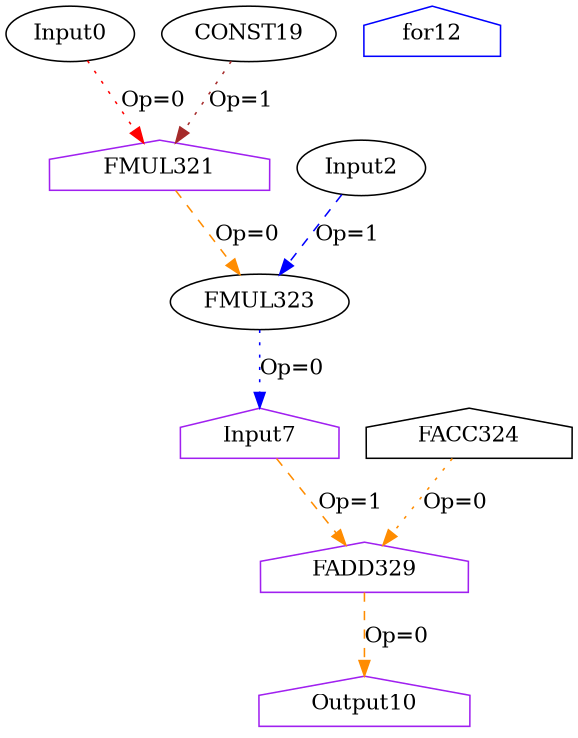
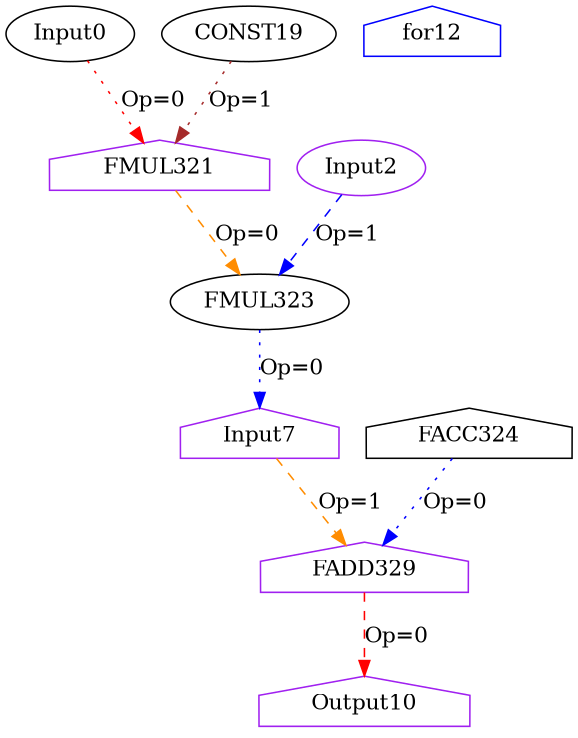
node "Input2": color black -> purple
edge "FACC324" -> "FADD329": color darkorange -> blue
edge "FADD329" -> "Output10": color darkorange -> red
